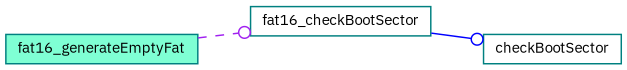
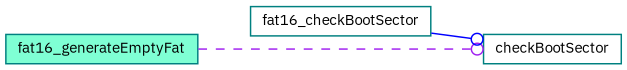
edge "fat16_generateEmptyFat" -> "fat16_checkBootSector": now "fat16_generateEmptyFat" -> "checkBootSector"
